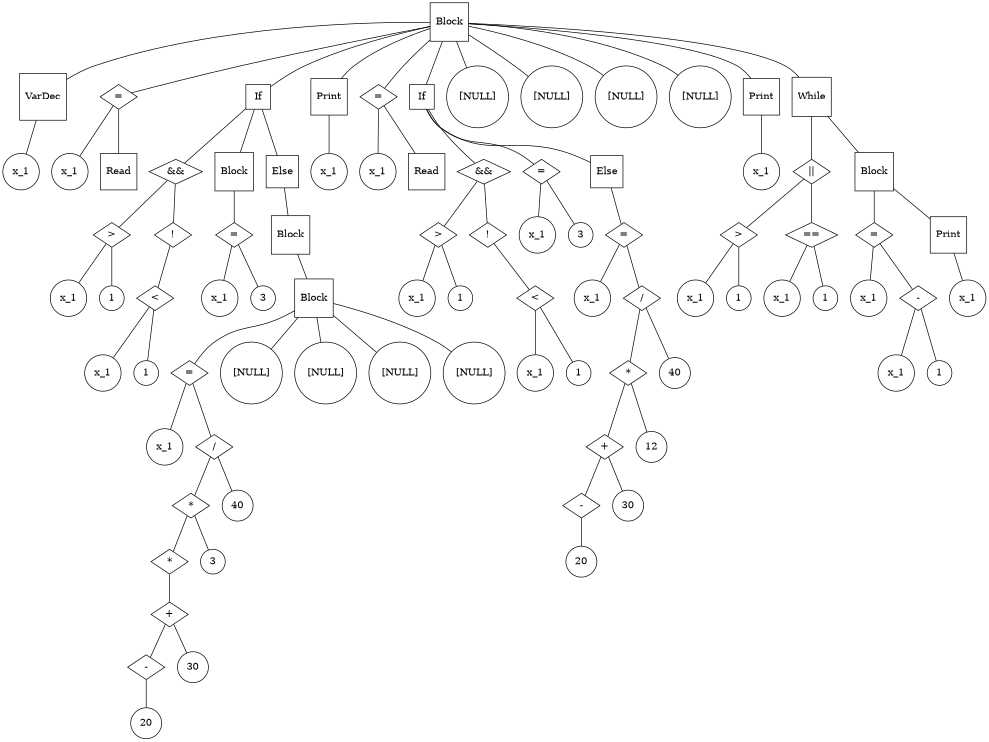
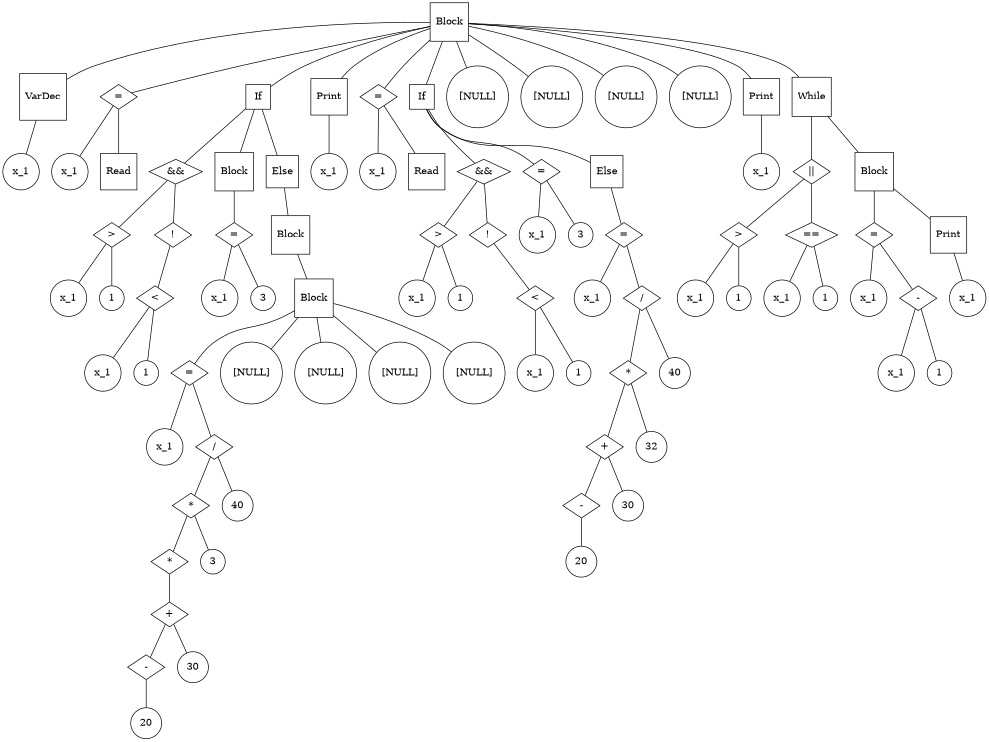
node "12": label "12" -> "32"
